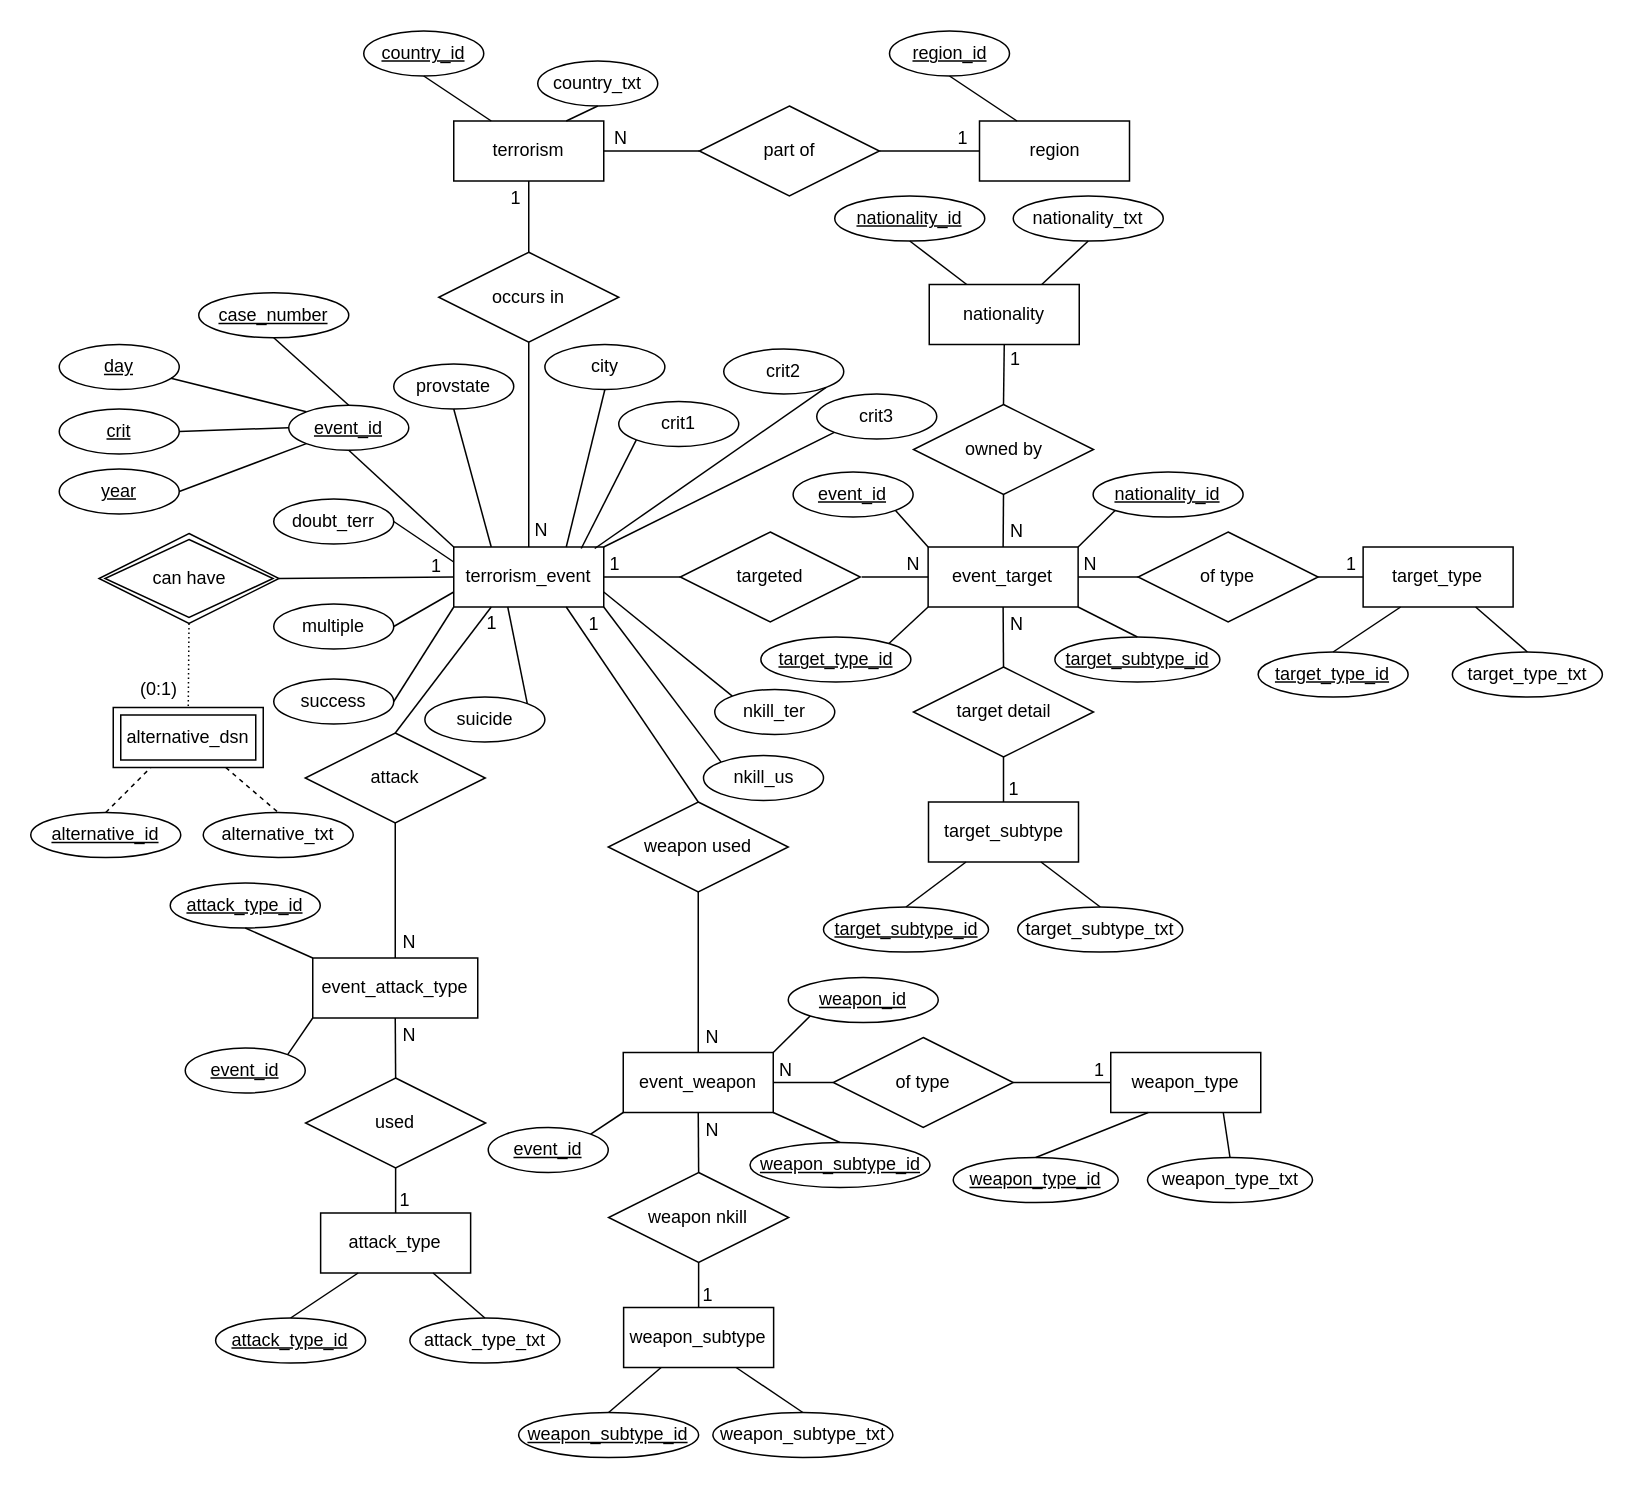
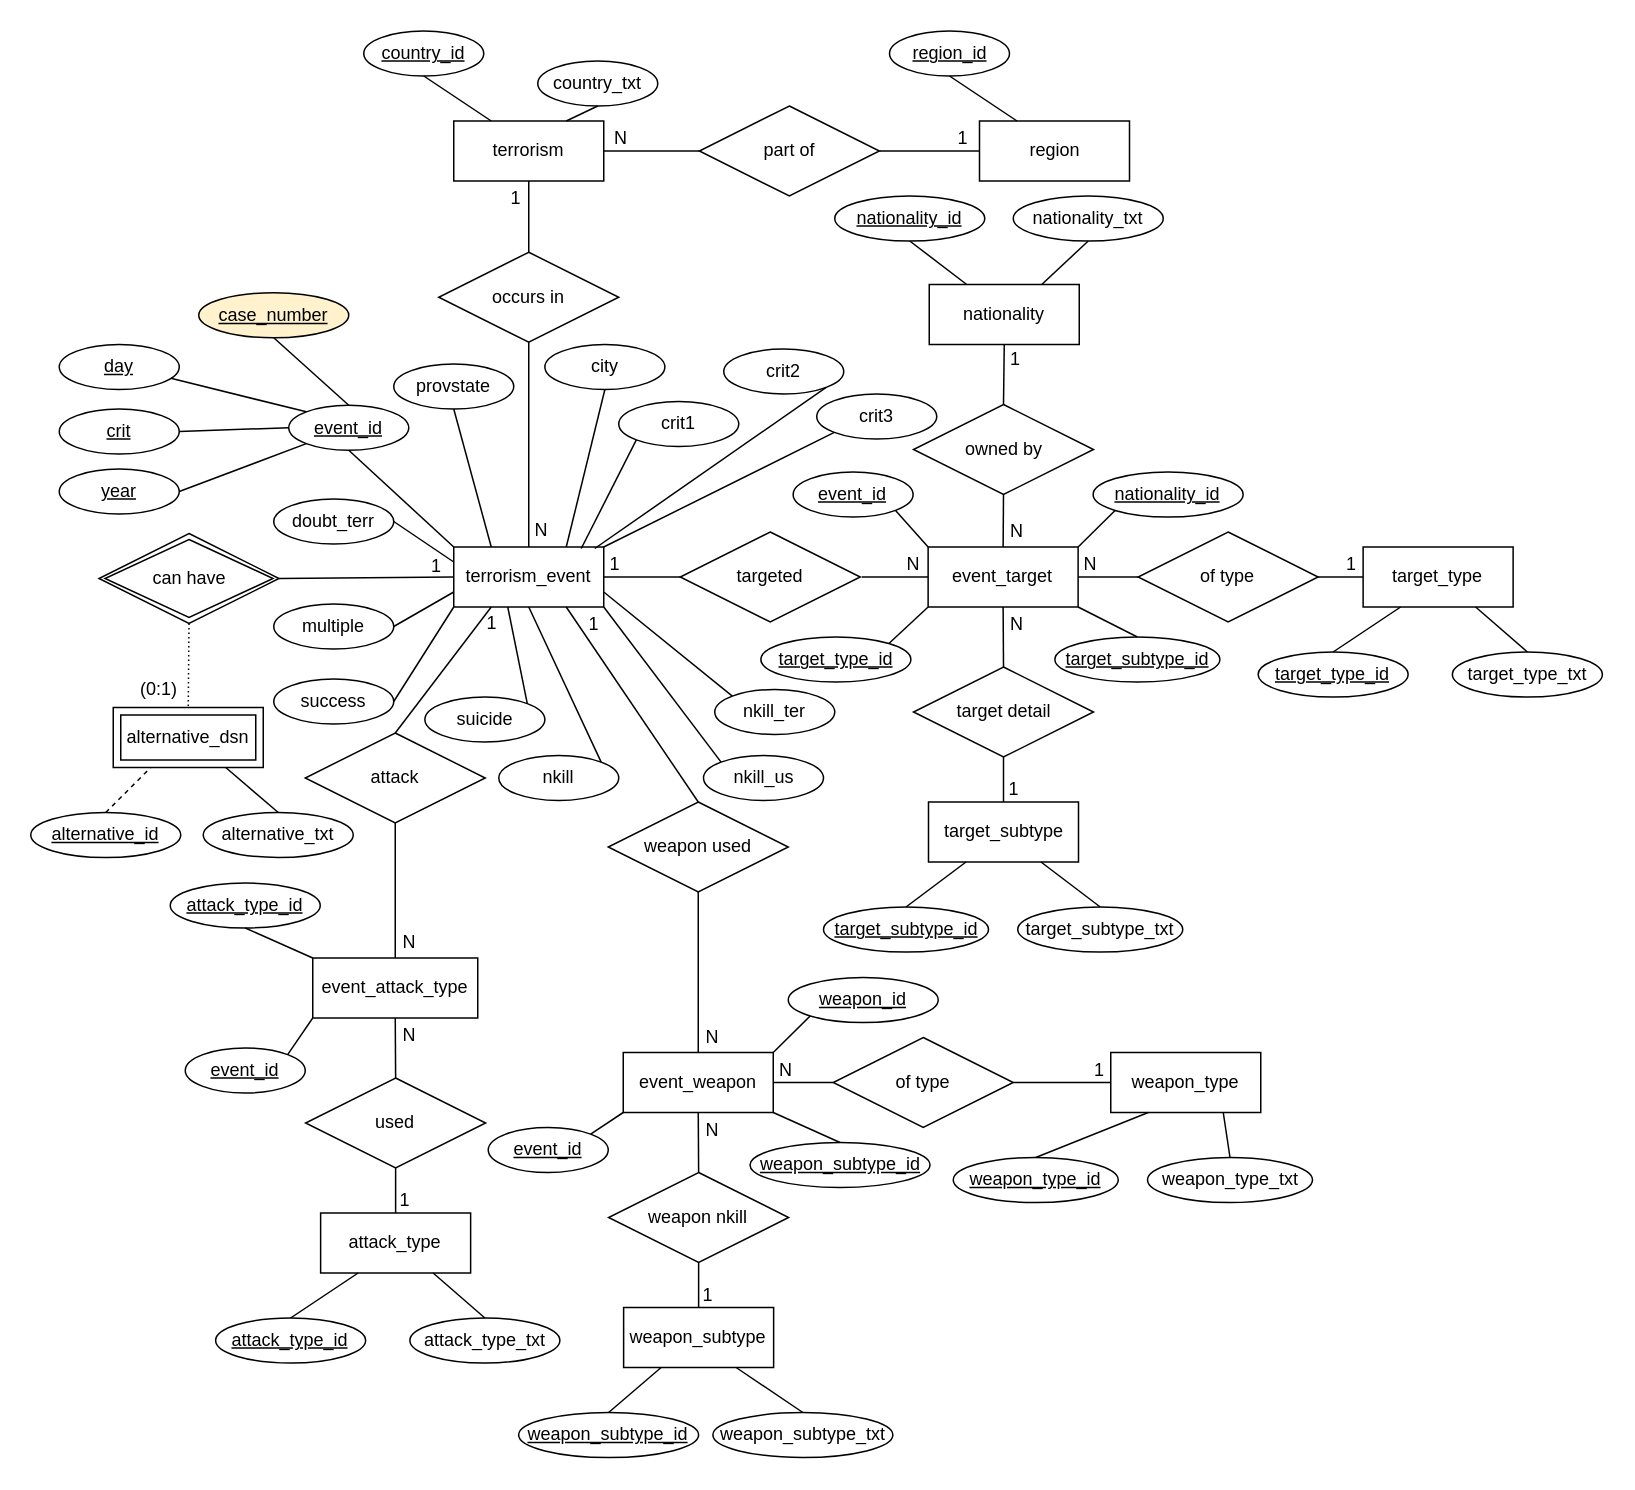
node "case_number": fillcolor #ffffff -> #fff2cc
edge "terrorism_event" -- "nkill": added
node "nkill": added
edge "alternative_dsn" -- "alternative_txt": style dashed -> solid
